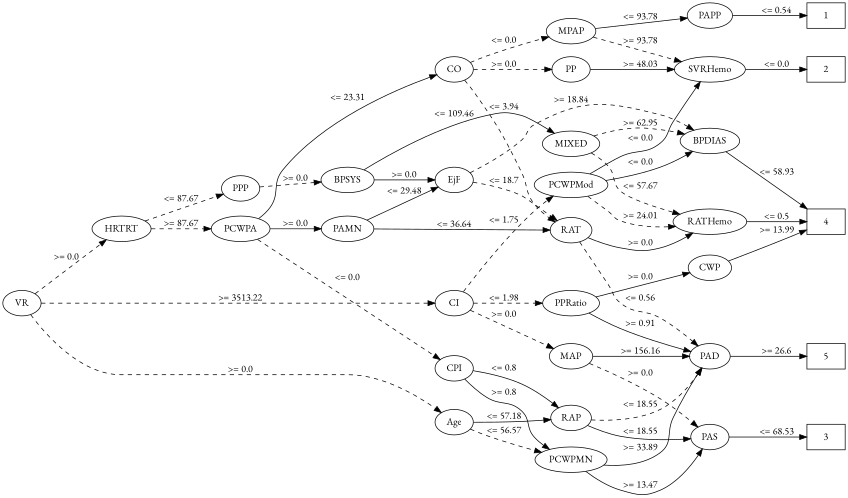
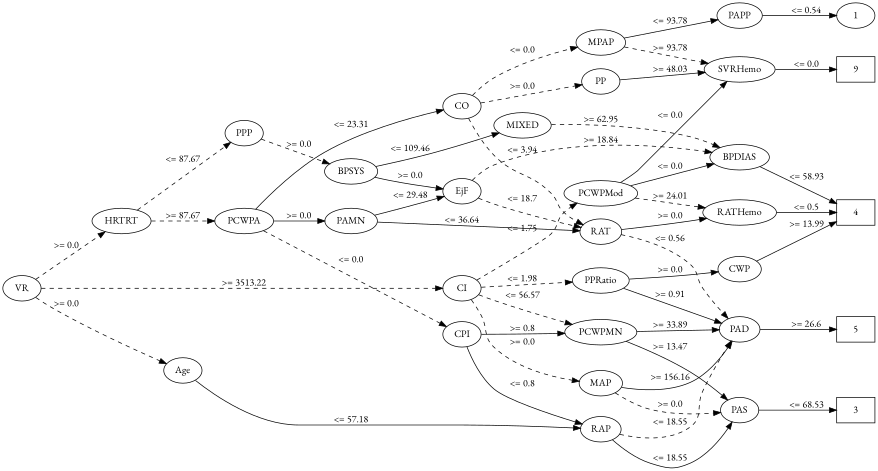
node "1": shape box -> ellipse
node "2": label "2" -> "9"
edge "MIXED" -> "RATHemo": removed, label "<= 57.67"
edge "Age" -> "PCWPMN": now "CI" -> "PCWPMN"
